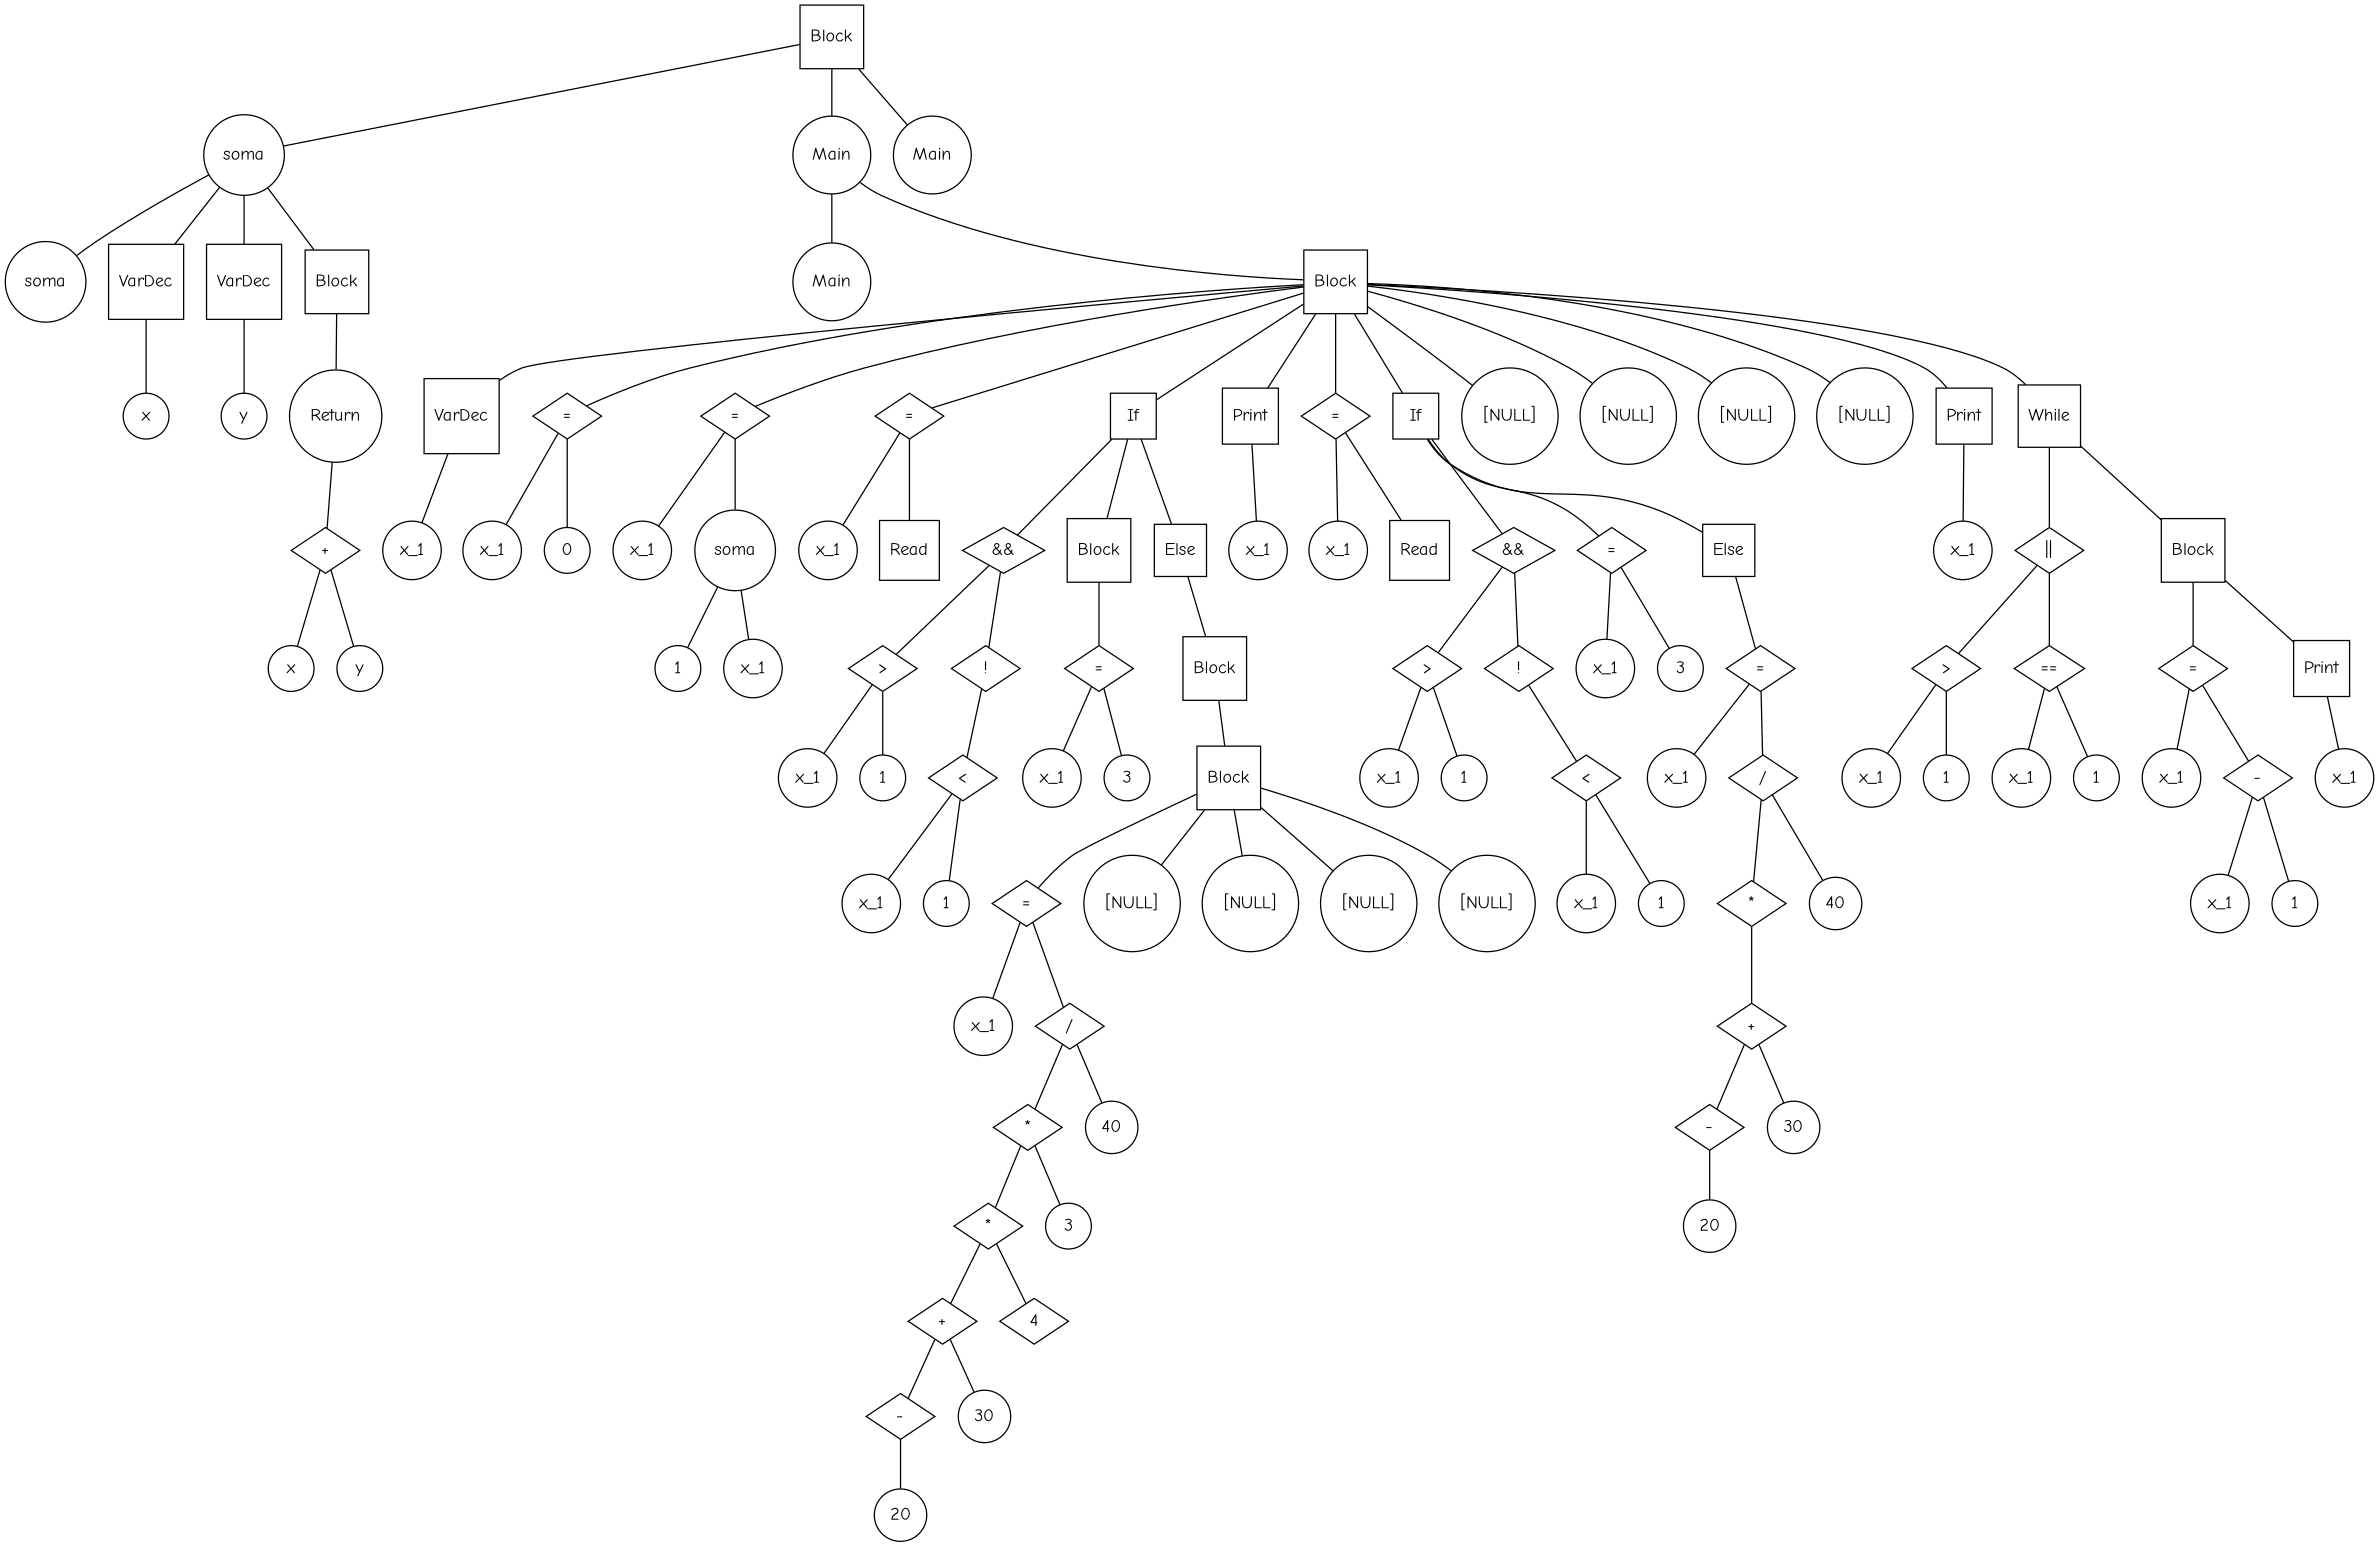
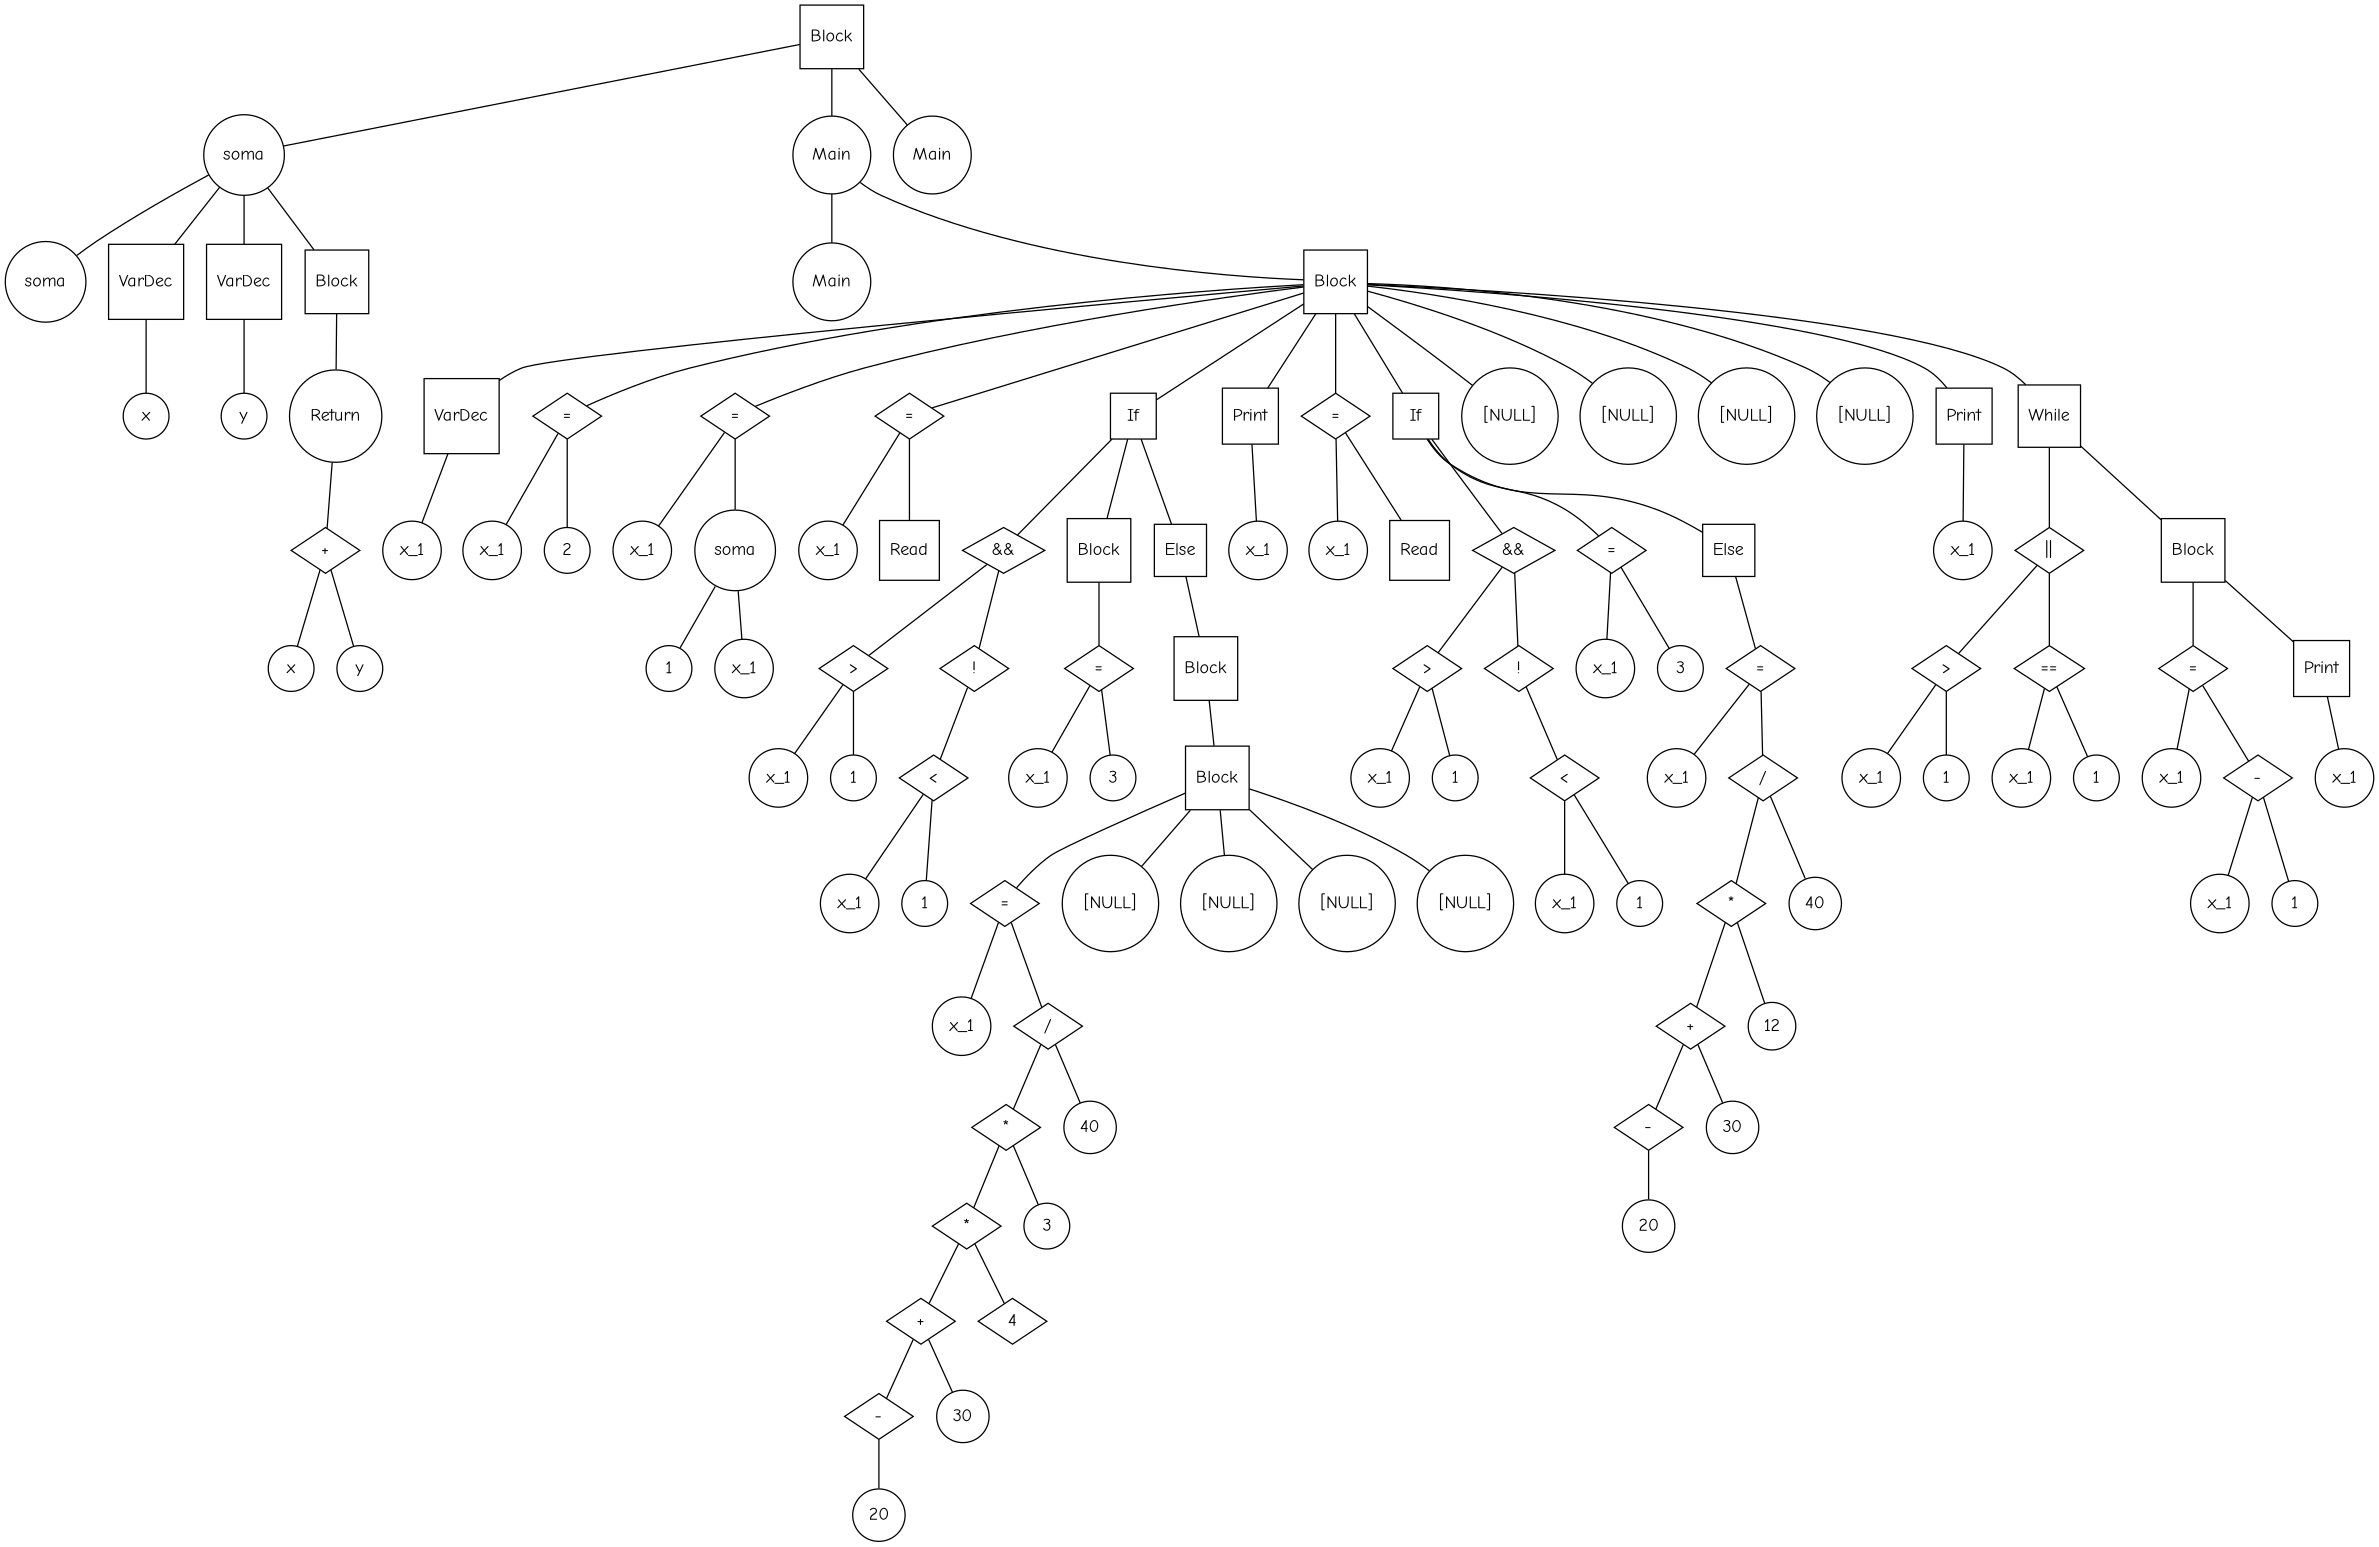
node "0": label "0" -> "2"
node "12": added
